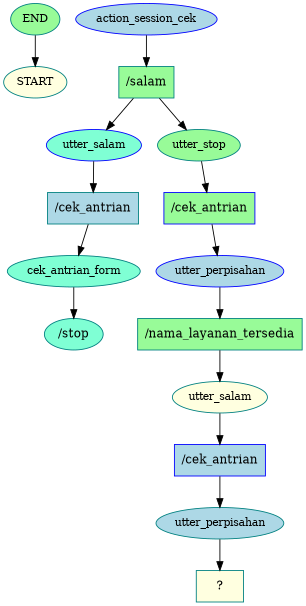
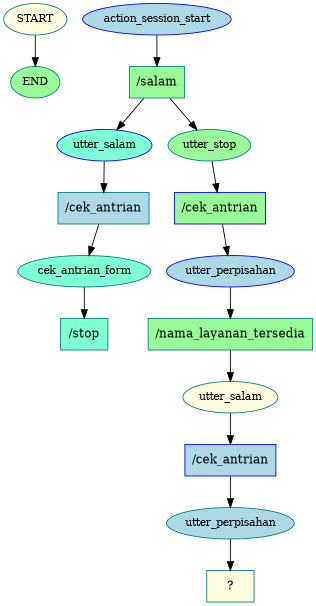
node "action_session_cek": label "action_session_cek" -> "action_session_start"
edge "END" -> "START": reversed
node "/stop": shape ellipse -> box
